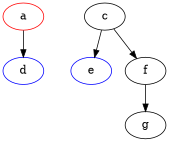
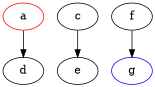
edge "c" -> "f": removed
node "d": color blue -> black
node "e": color blue -> black
node "g": color black -> blue
